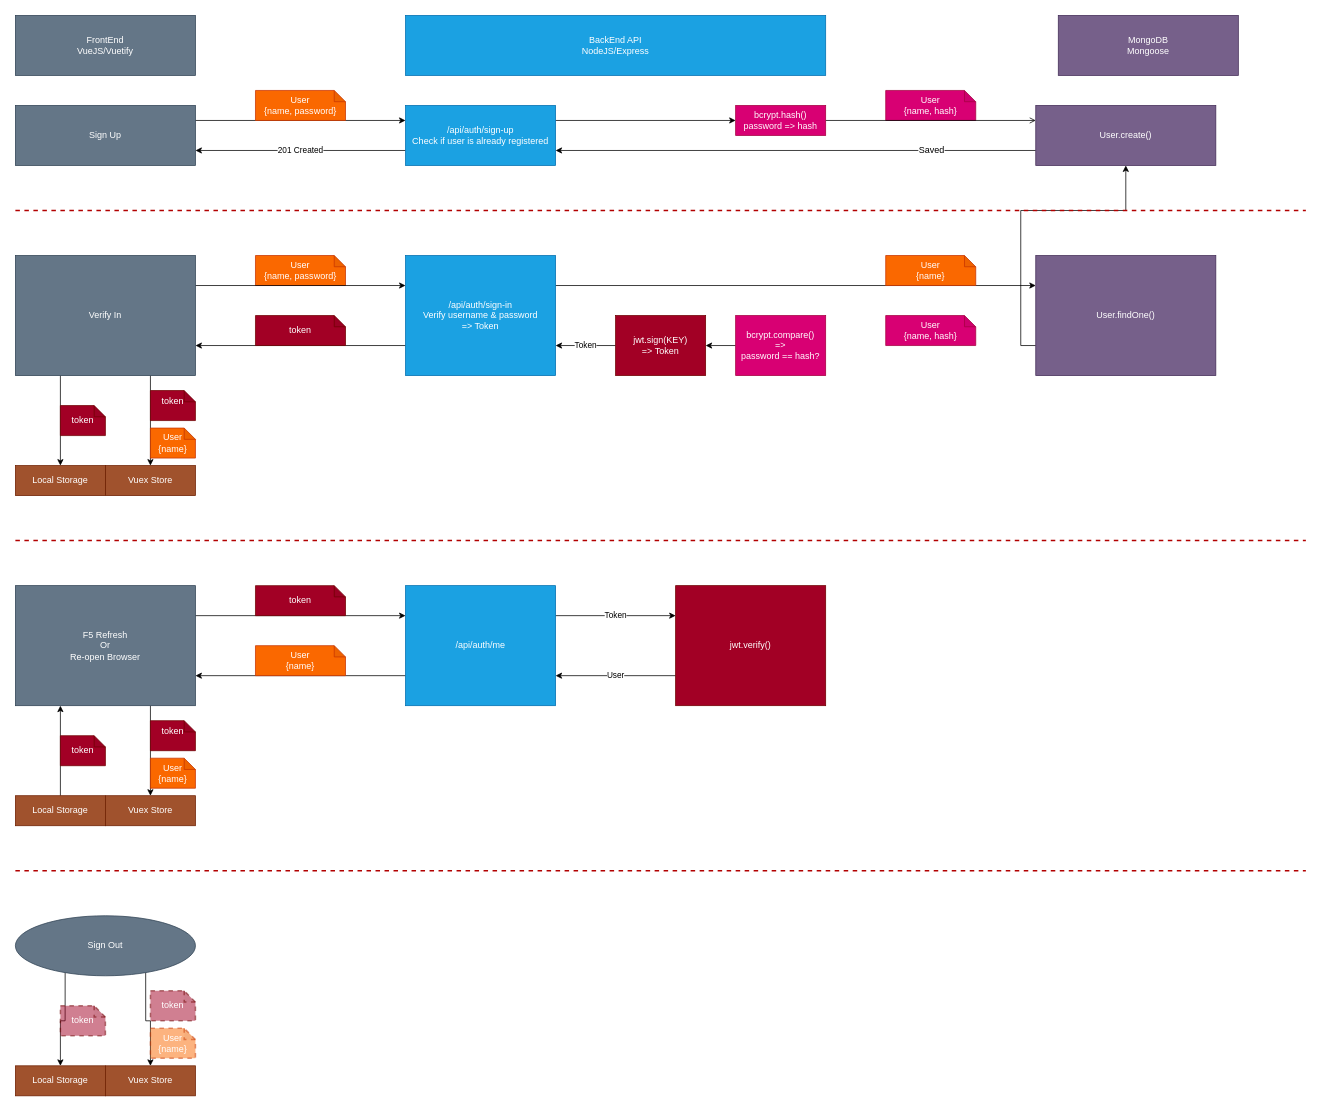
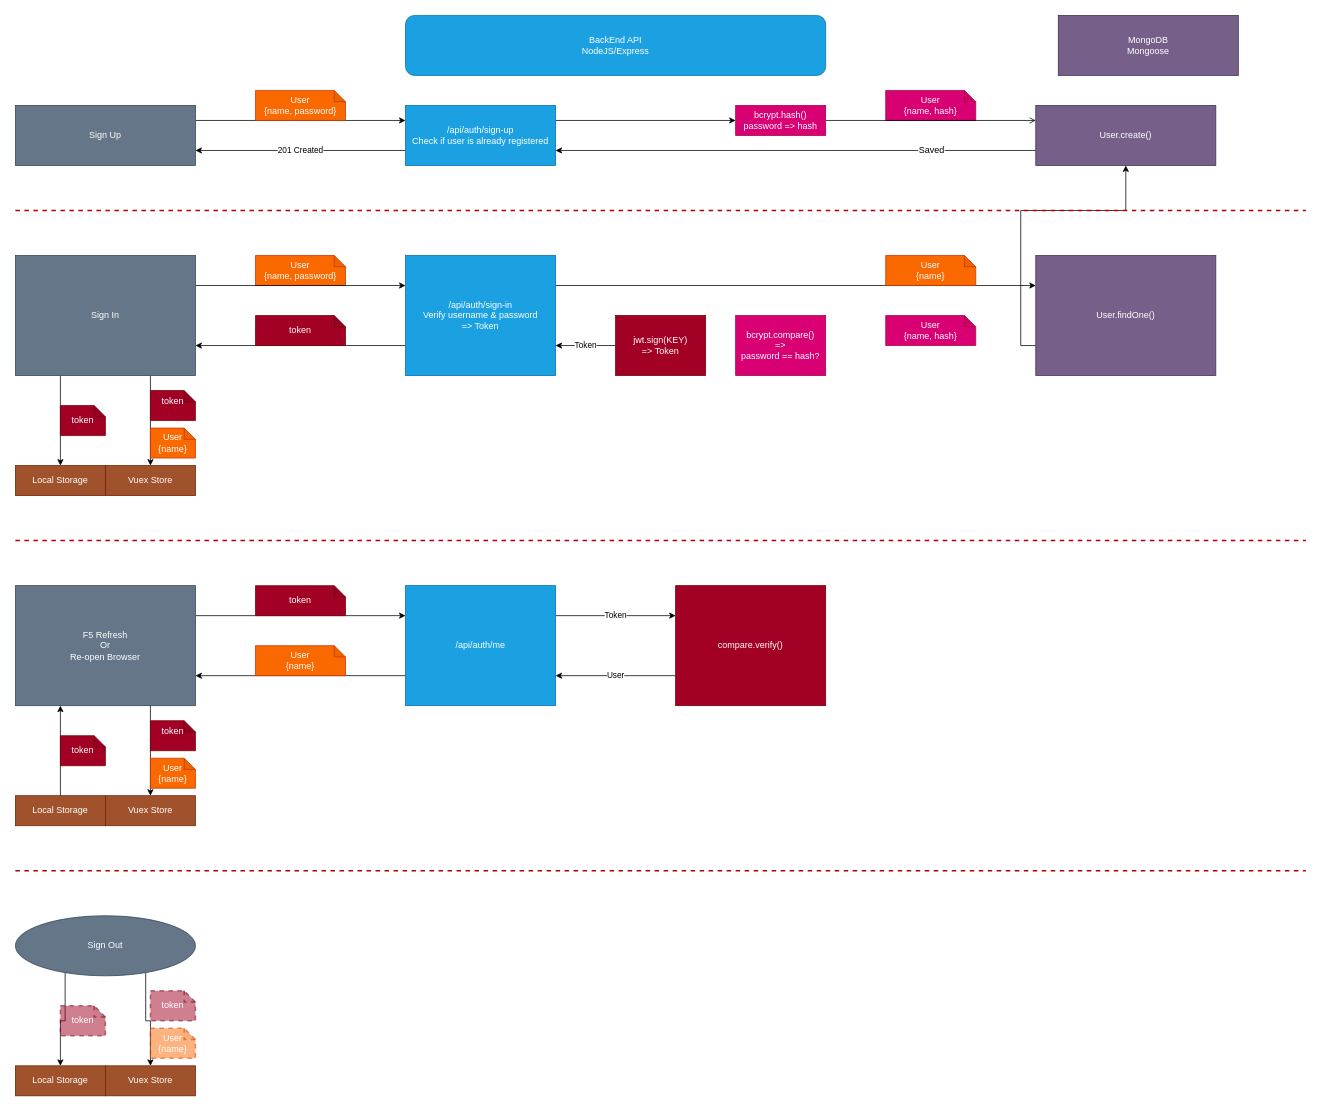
node "FrontEnd VueJS/Vuetify": removed
node "BackEnd API NodeJS/Express": shape rectangle -> rounded rectangle
node "Verify In": label "Verify In" -> "Sign In"
edge "bcrypt.compare() => password == hash?" -> "jwt.sign(KEY) => Token": removed
node "jwt.verify()": label "jwt.verify()" -> "compare.verify()"
